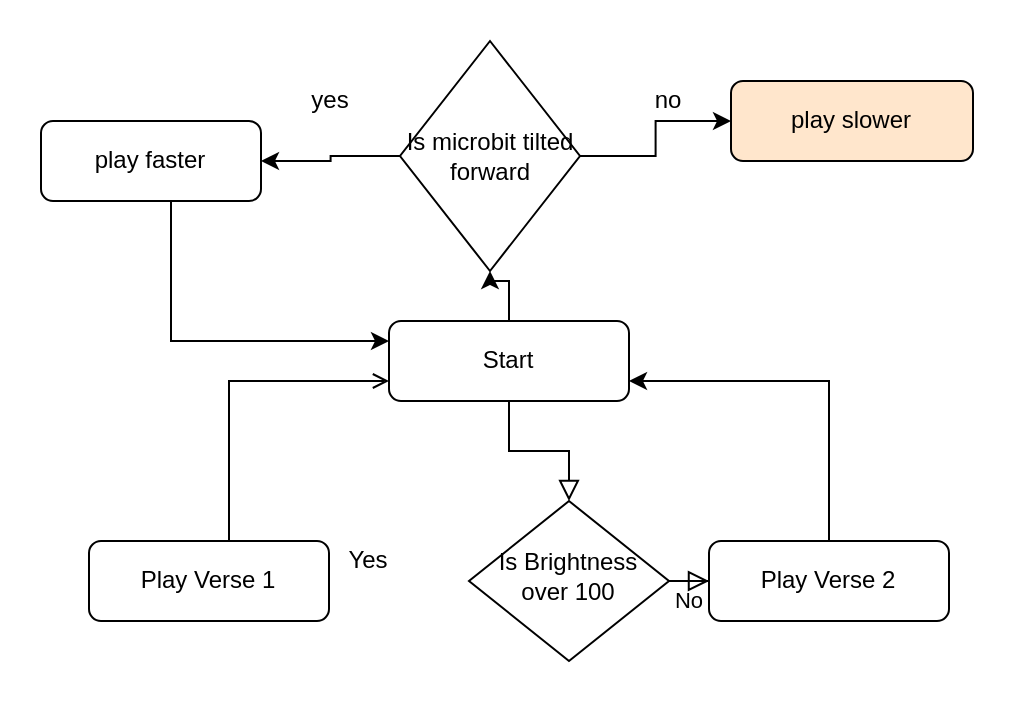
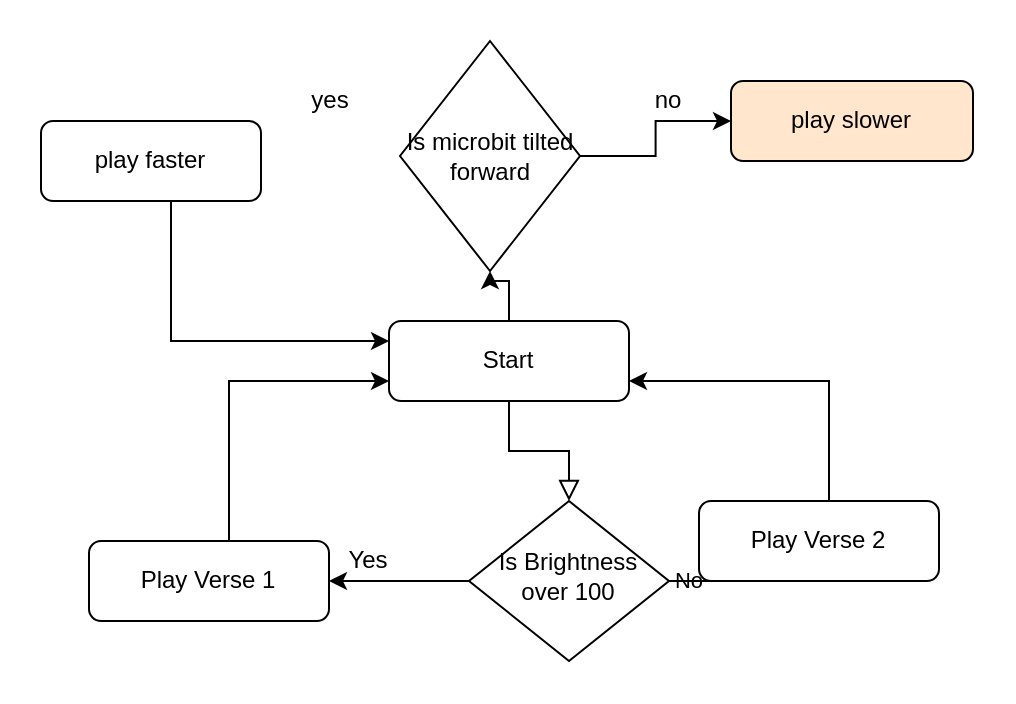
edge "Is microbit tilted forward" -> "play faster": removed
edge "Play Verse 1" -> "Start": arrowhead open -> classic
edge "Is Brightness over 100" -> "Play Verse 1": added
node "Play Verse 2": moved (829, 581) -> (819, 541)
